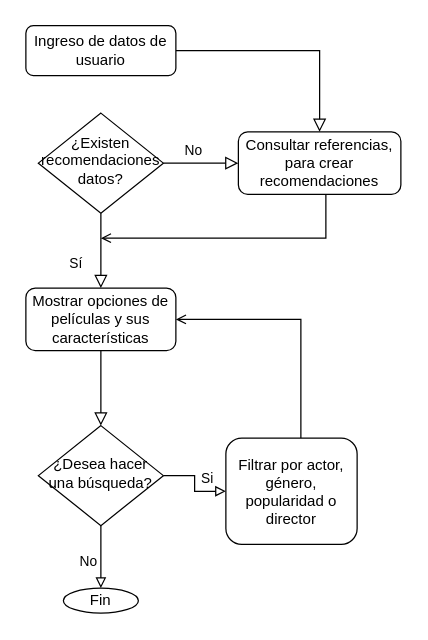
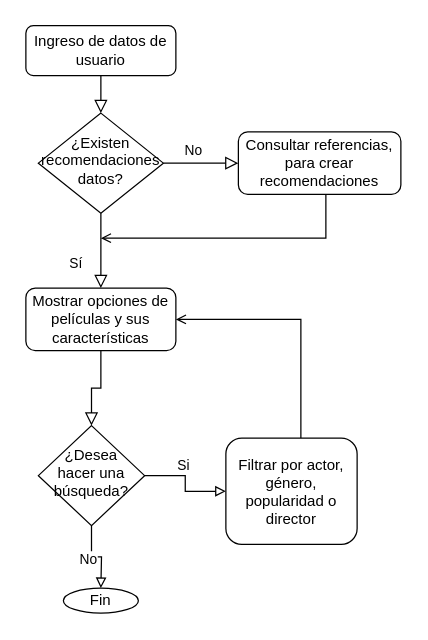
edge "Ingreso de datos de usuario" -> "Consultar referencias, para crear recomendaciones": now "Ingreso de datos de usuario" -> "¿Existen recomendaciones datos?"
node "¿Desea hacer una búsqueda?": size 125x100 -> 106x100
